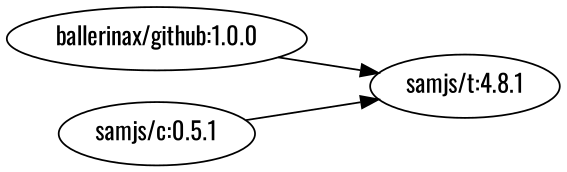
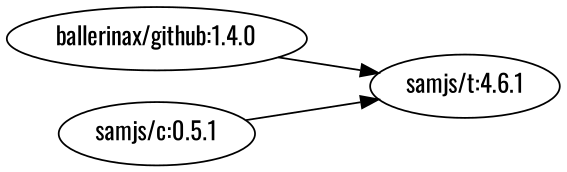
node "ballerinax/github:1.0.0": label "ballerinax/github:1.0.0" -> "ballerinax/github:1.4.0"
node "samjs/t:4.8.1": label "samjs/t:4.8.1" -> "samjs/t:4.6.1"
